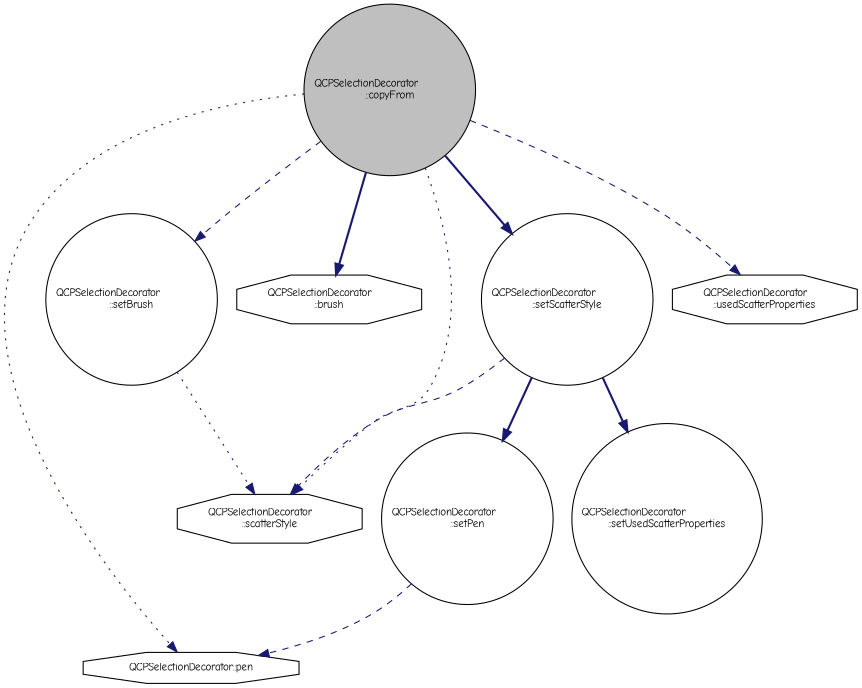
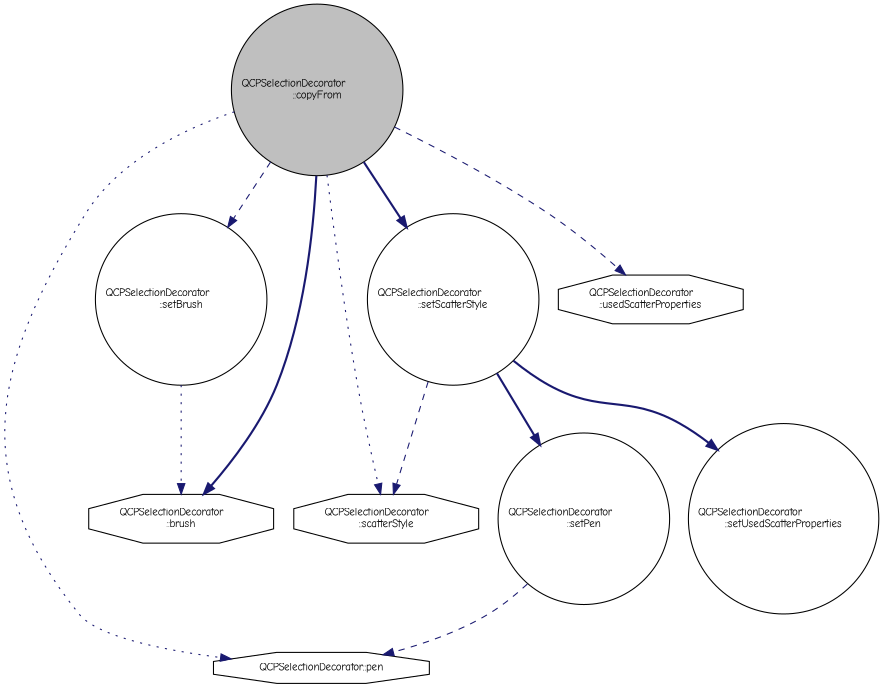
edge "QCPSelectionDecorator ::setBrush" -> "QCPSelectionDecorator ::scatterStyle": now "QCPSelectionDecorator ::setBrush" -> "QCPSelectionDecorator ::brush"
